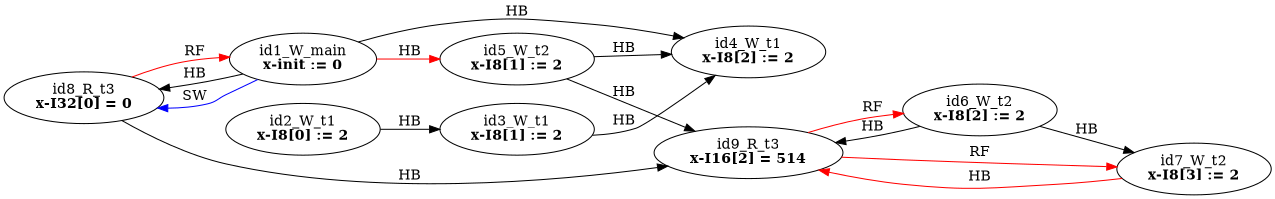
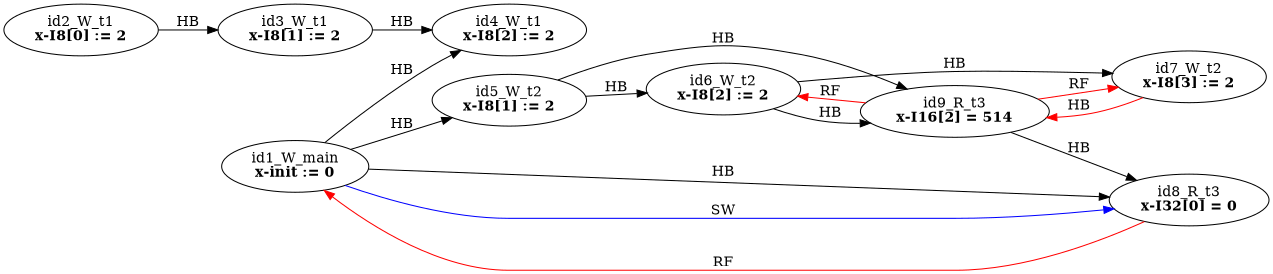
edge "id5_W_t2" -> "id4_W_t1": now "id5_W_t2" -> "id6_W_t2"
edge "id1_W_main" -> "id5_W_t2": color red -> black
edge "id8_R_t3" -> "id9_R_t3": reversed
